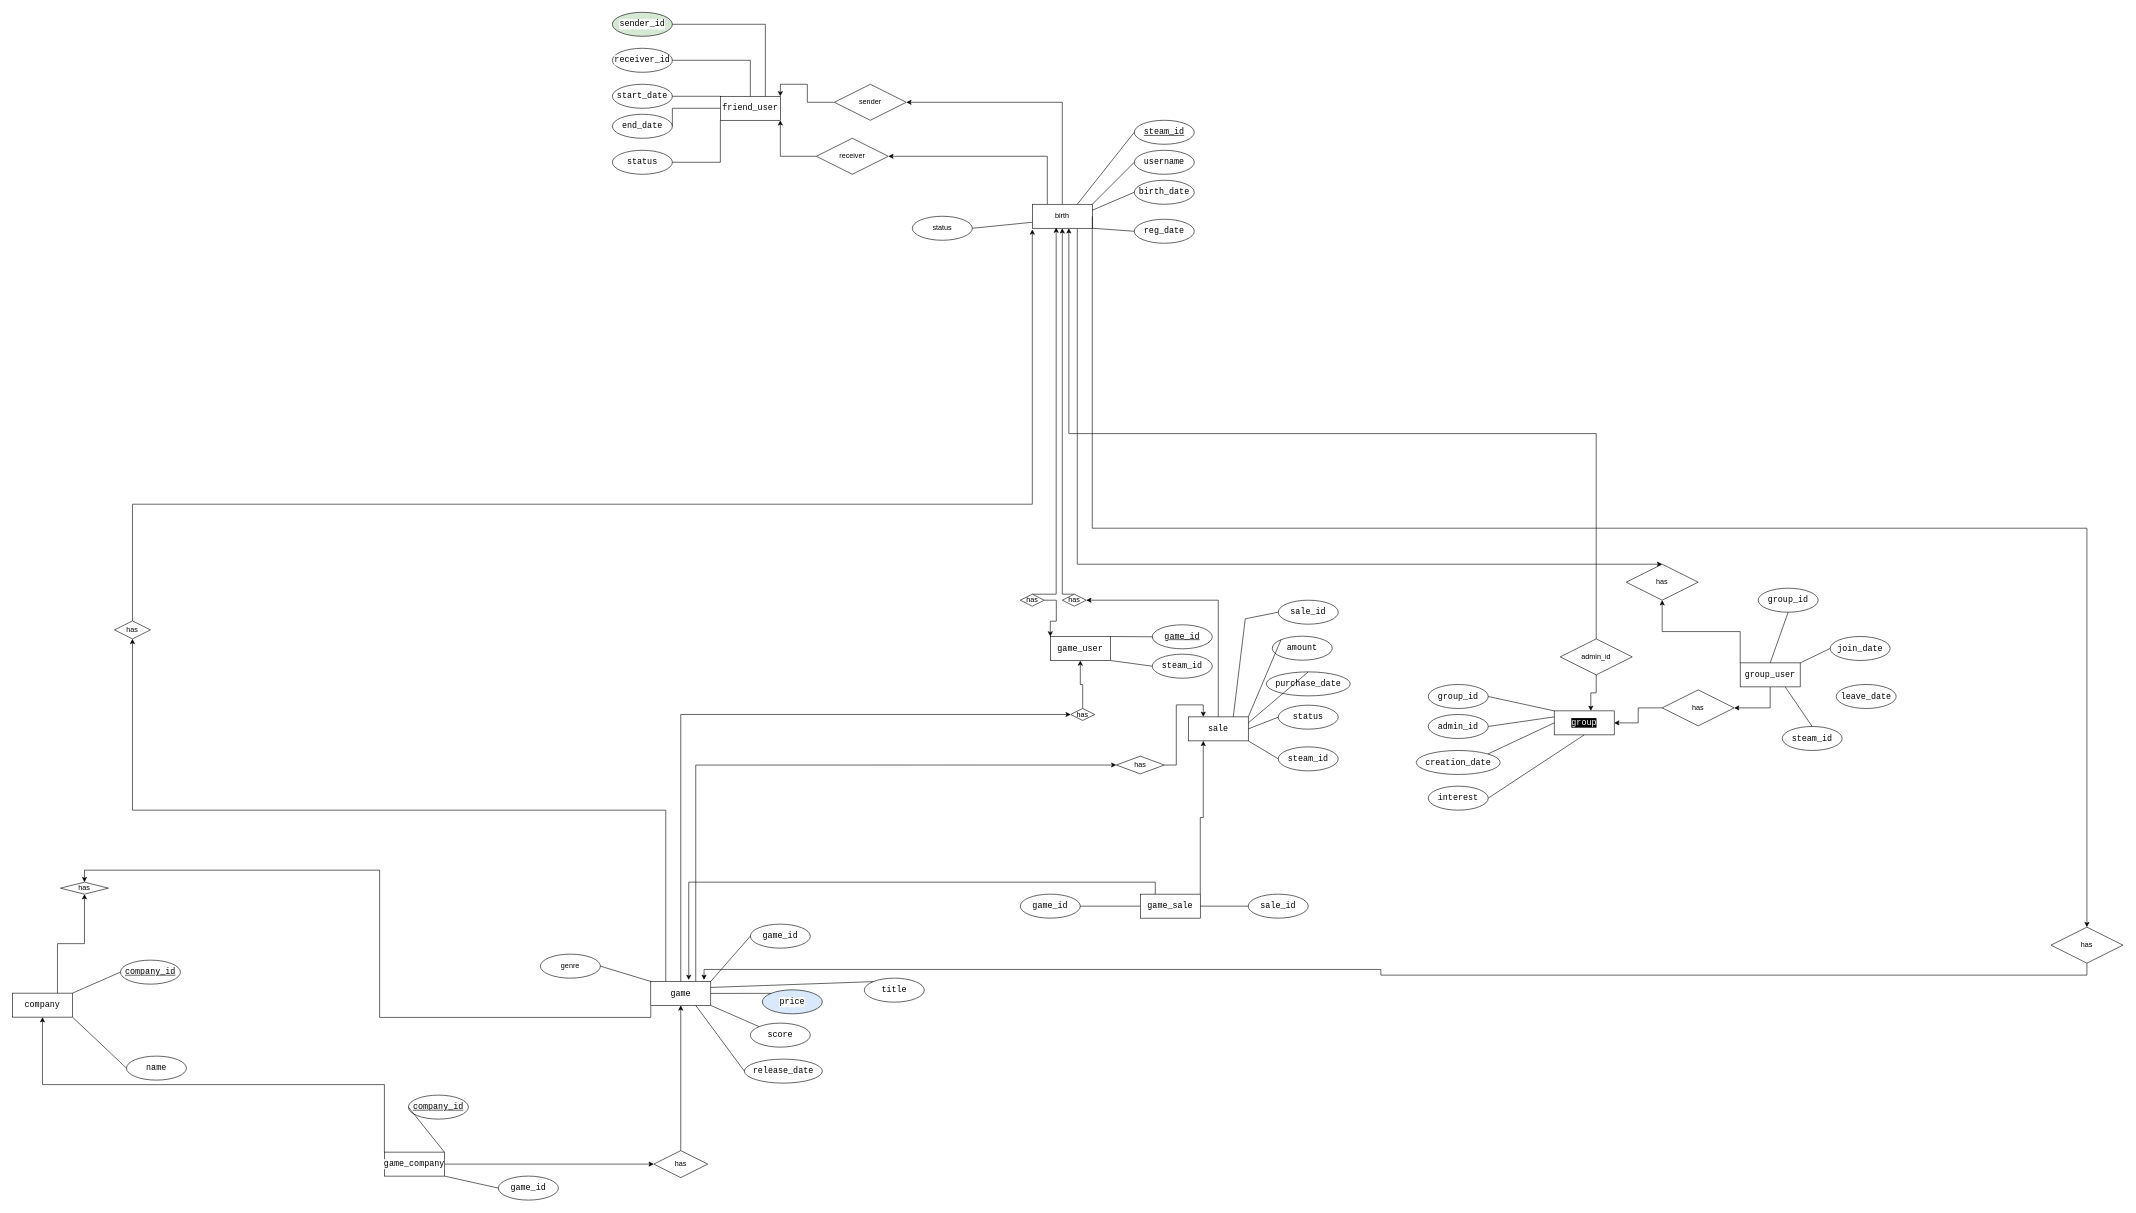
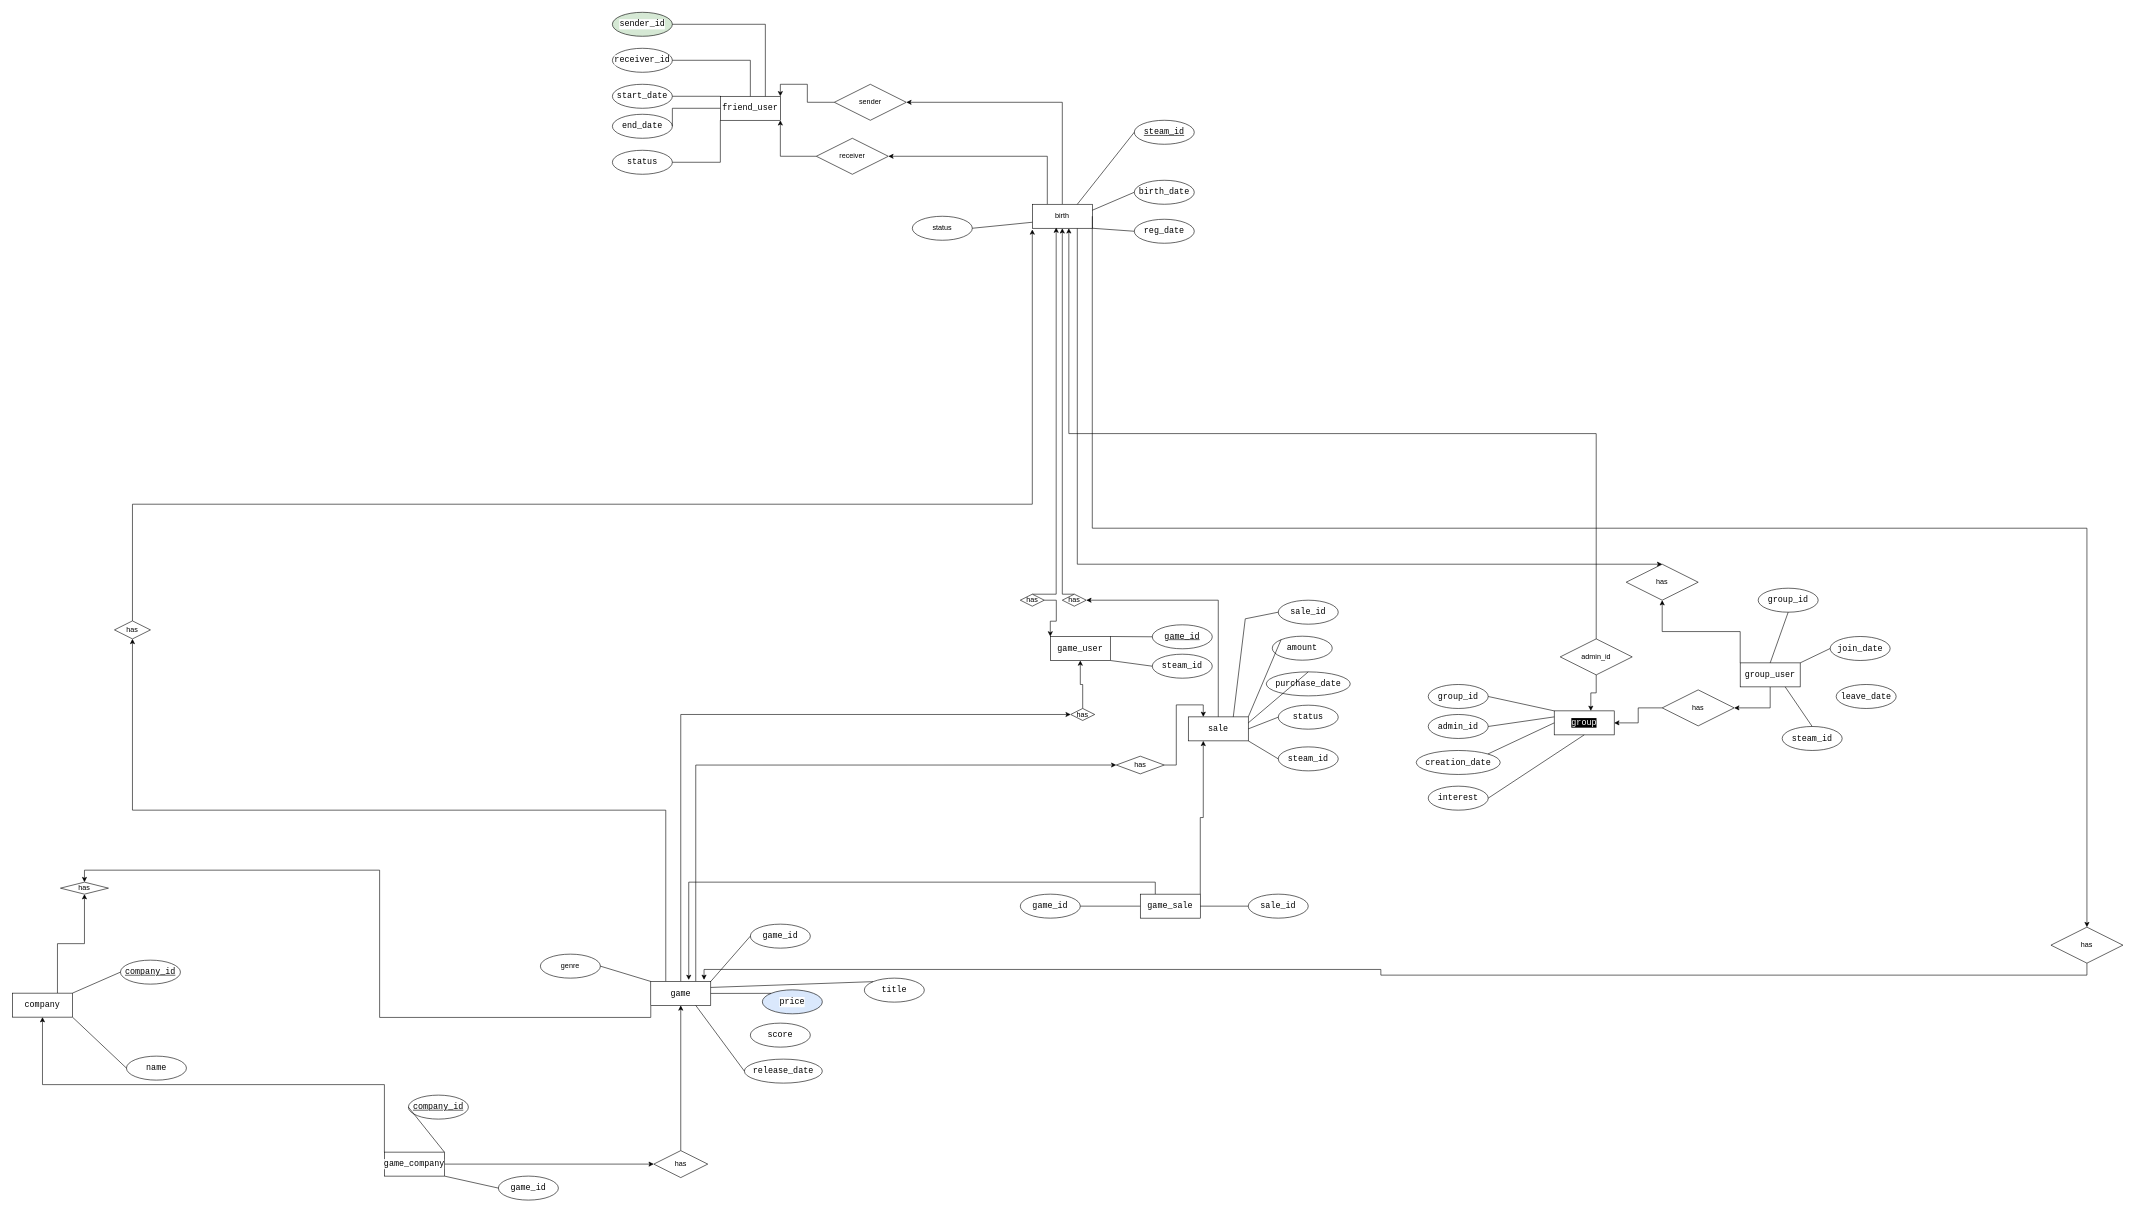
node "username": removed
edge "username" -- "birth": removed
edge "game" -- "score": removed
